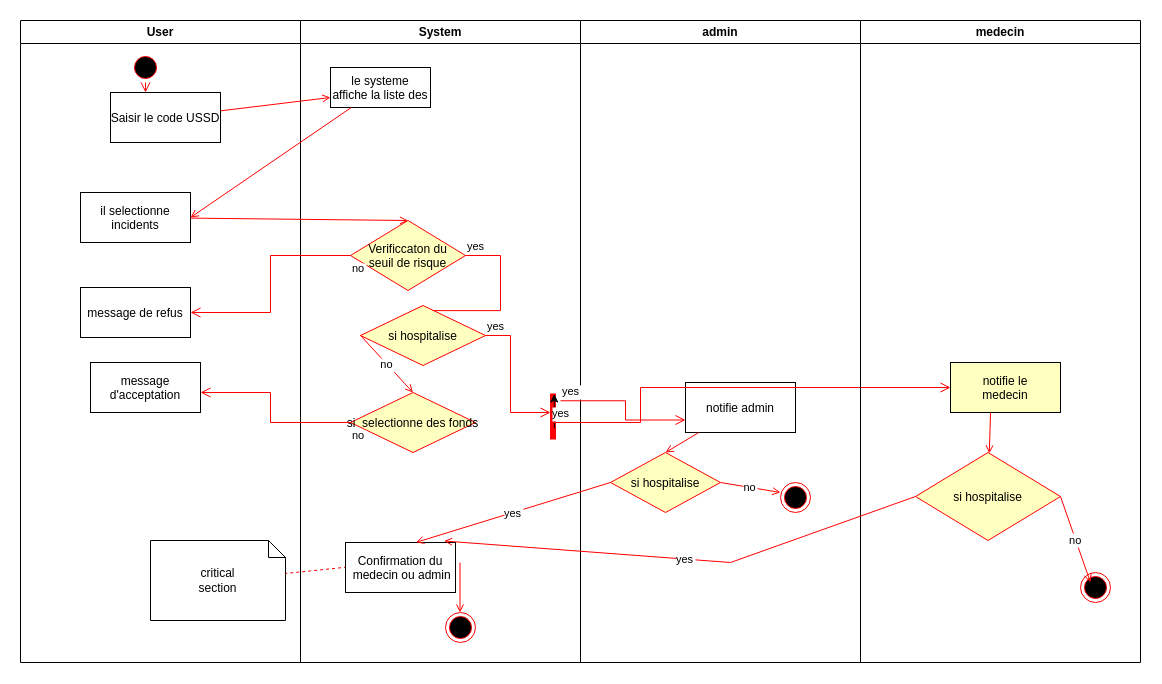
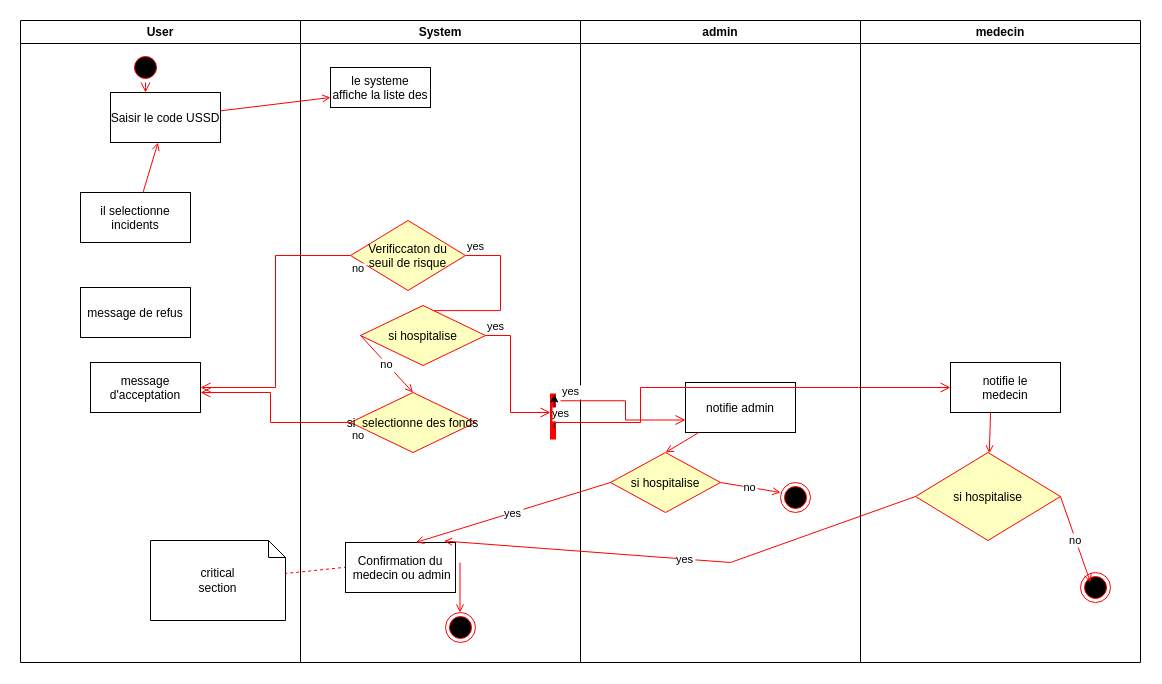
edge "le systeme affiche la liste des" -> "il selectionne incidents": removed
edge "il selectionne incidents" -> "Verificcaton du seuil de risque": now "il selectionne incidents" -> "Saisir le code USSD"
edge "Verificcaton du seuil de risque" -> "message de refus": now "Verificcaton du seuil de risque" -> "message d'acceptation"
node "notifie le medecin": fillcolor #ffffc0 -> #ffffff
